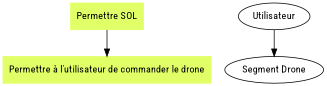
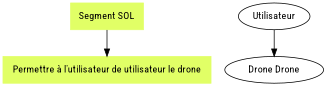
node "Permettre SOL": label "Permettre SOL" -> "Segment SOL"
node "Permettre à l'utilisateur de commander le drone": label "Permettre à l'utilisateur de commander le drone" -> "Permettre à l'utilisateur de utilisateur le drone"
node "Segment Drone": label "Segment Drone" -> "Drone Drone"
